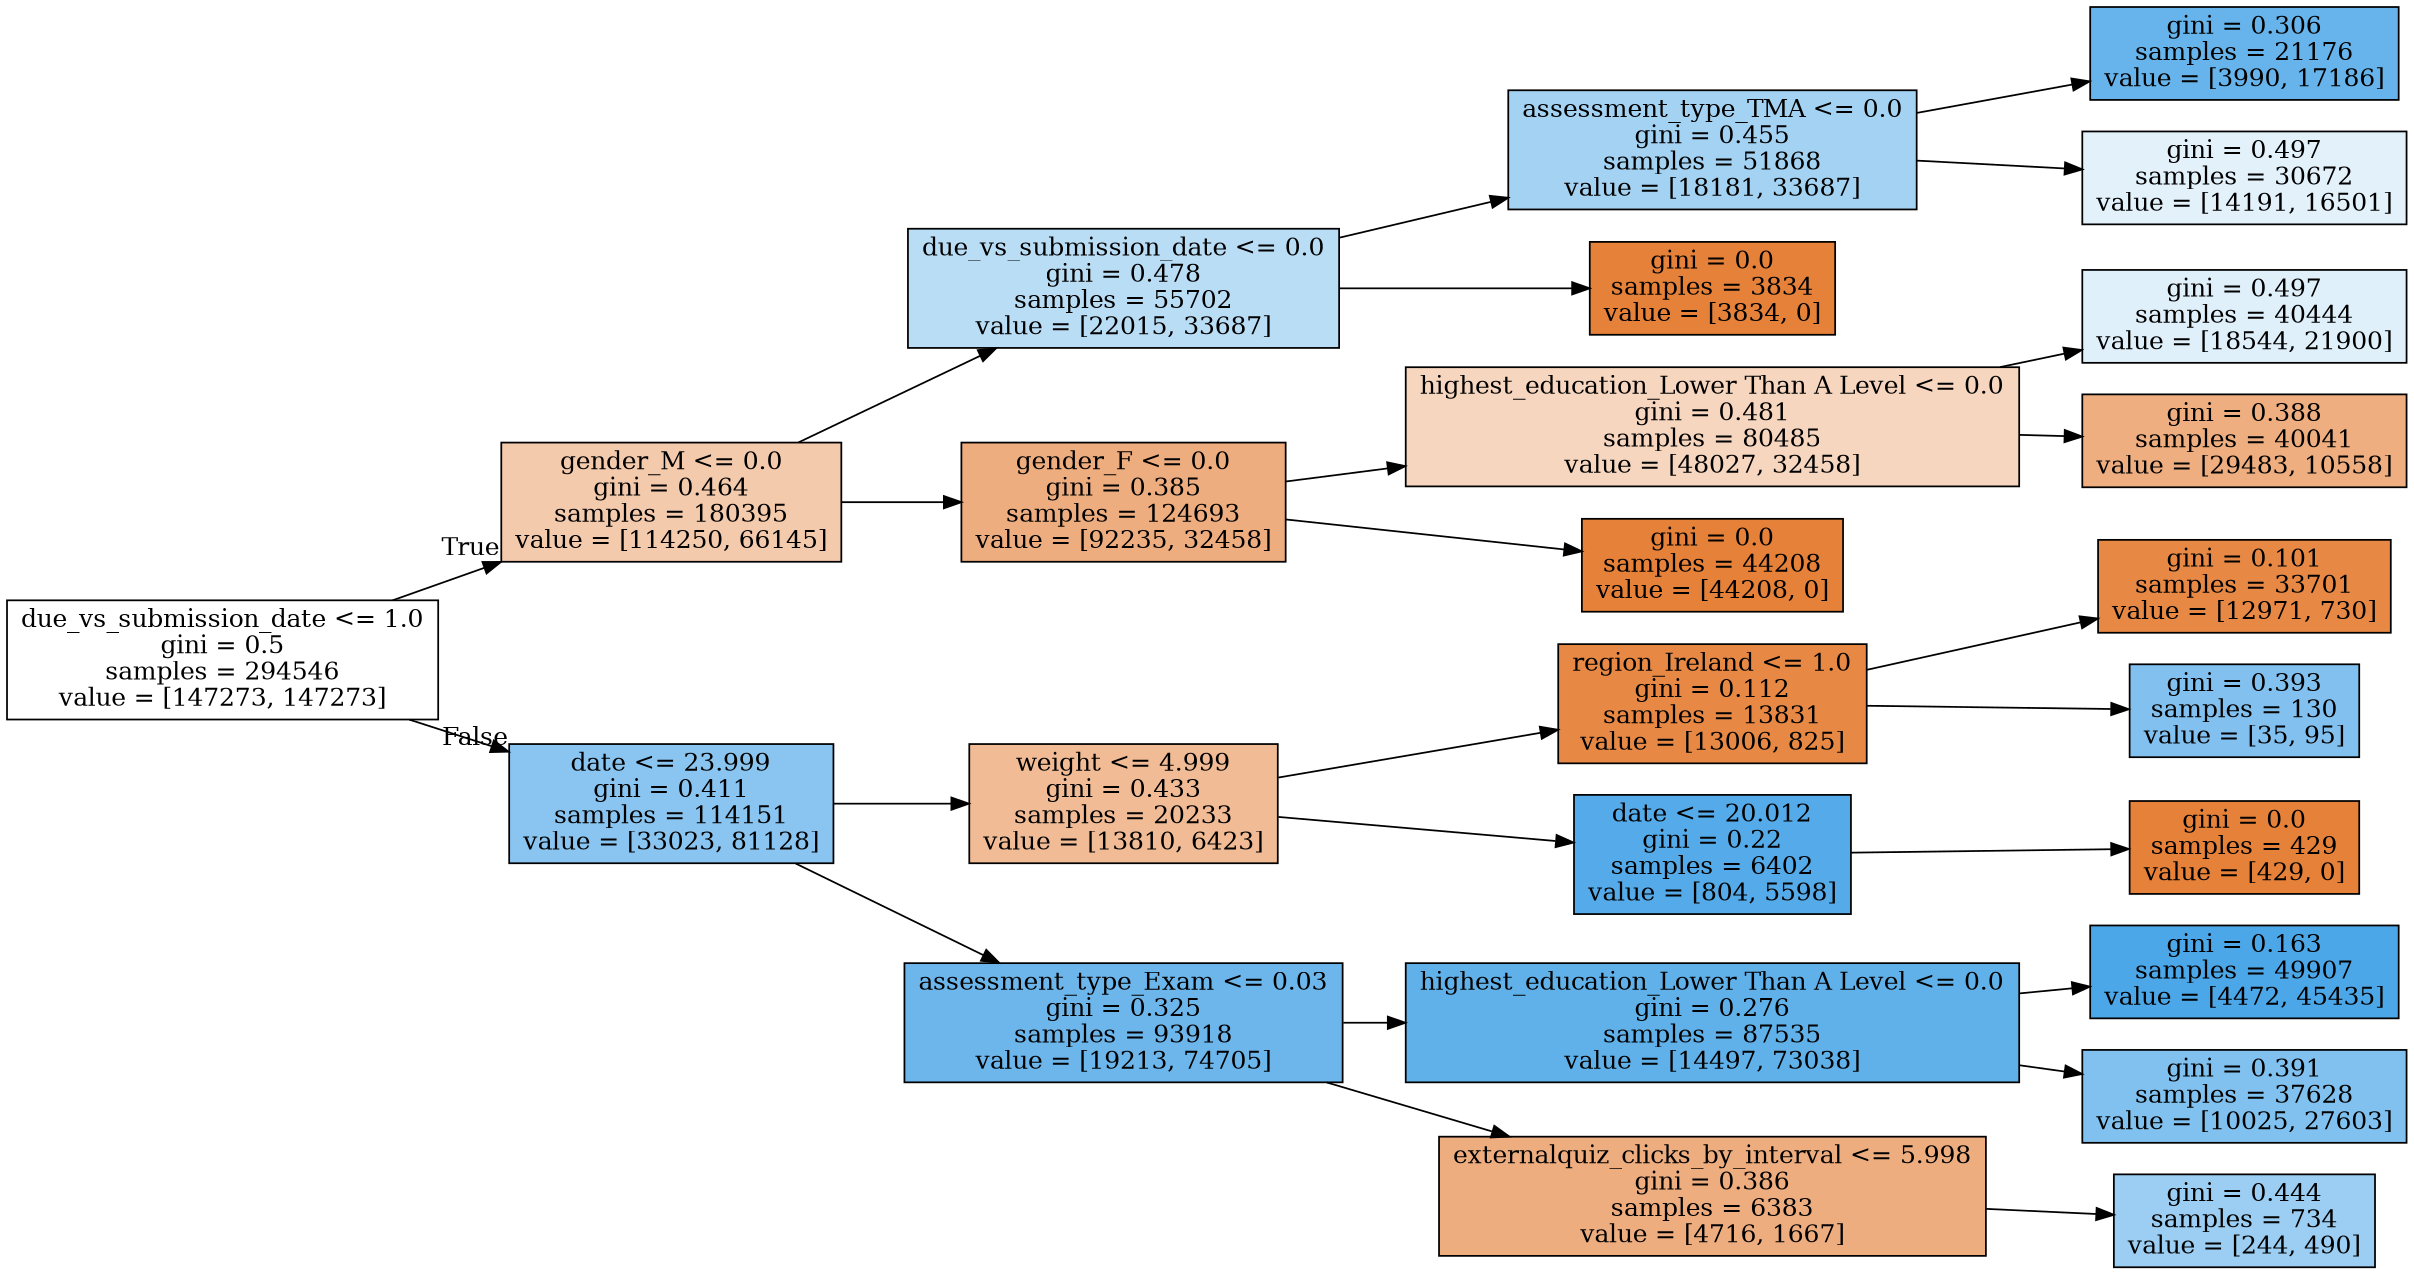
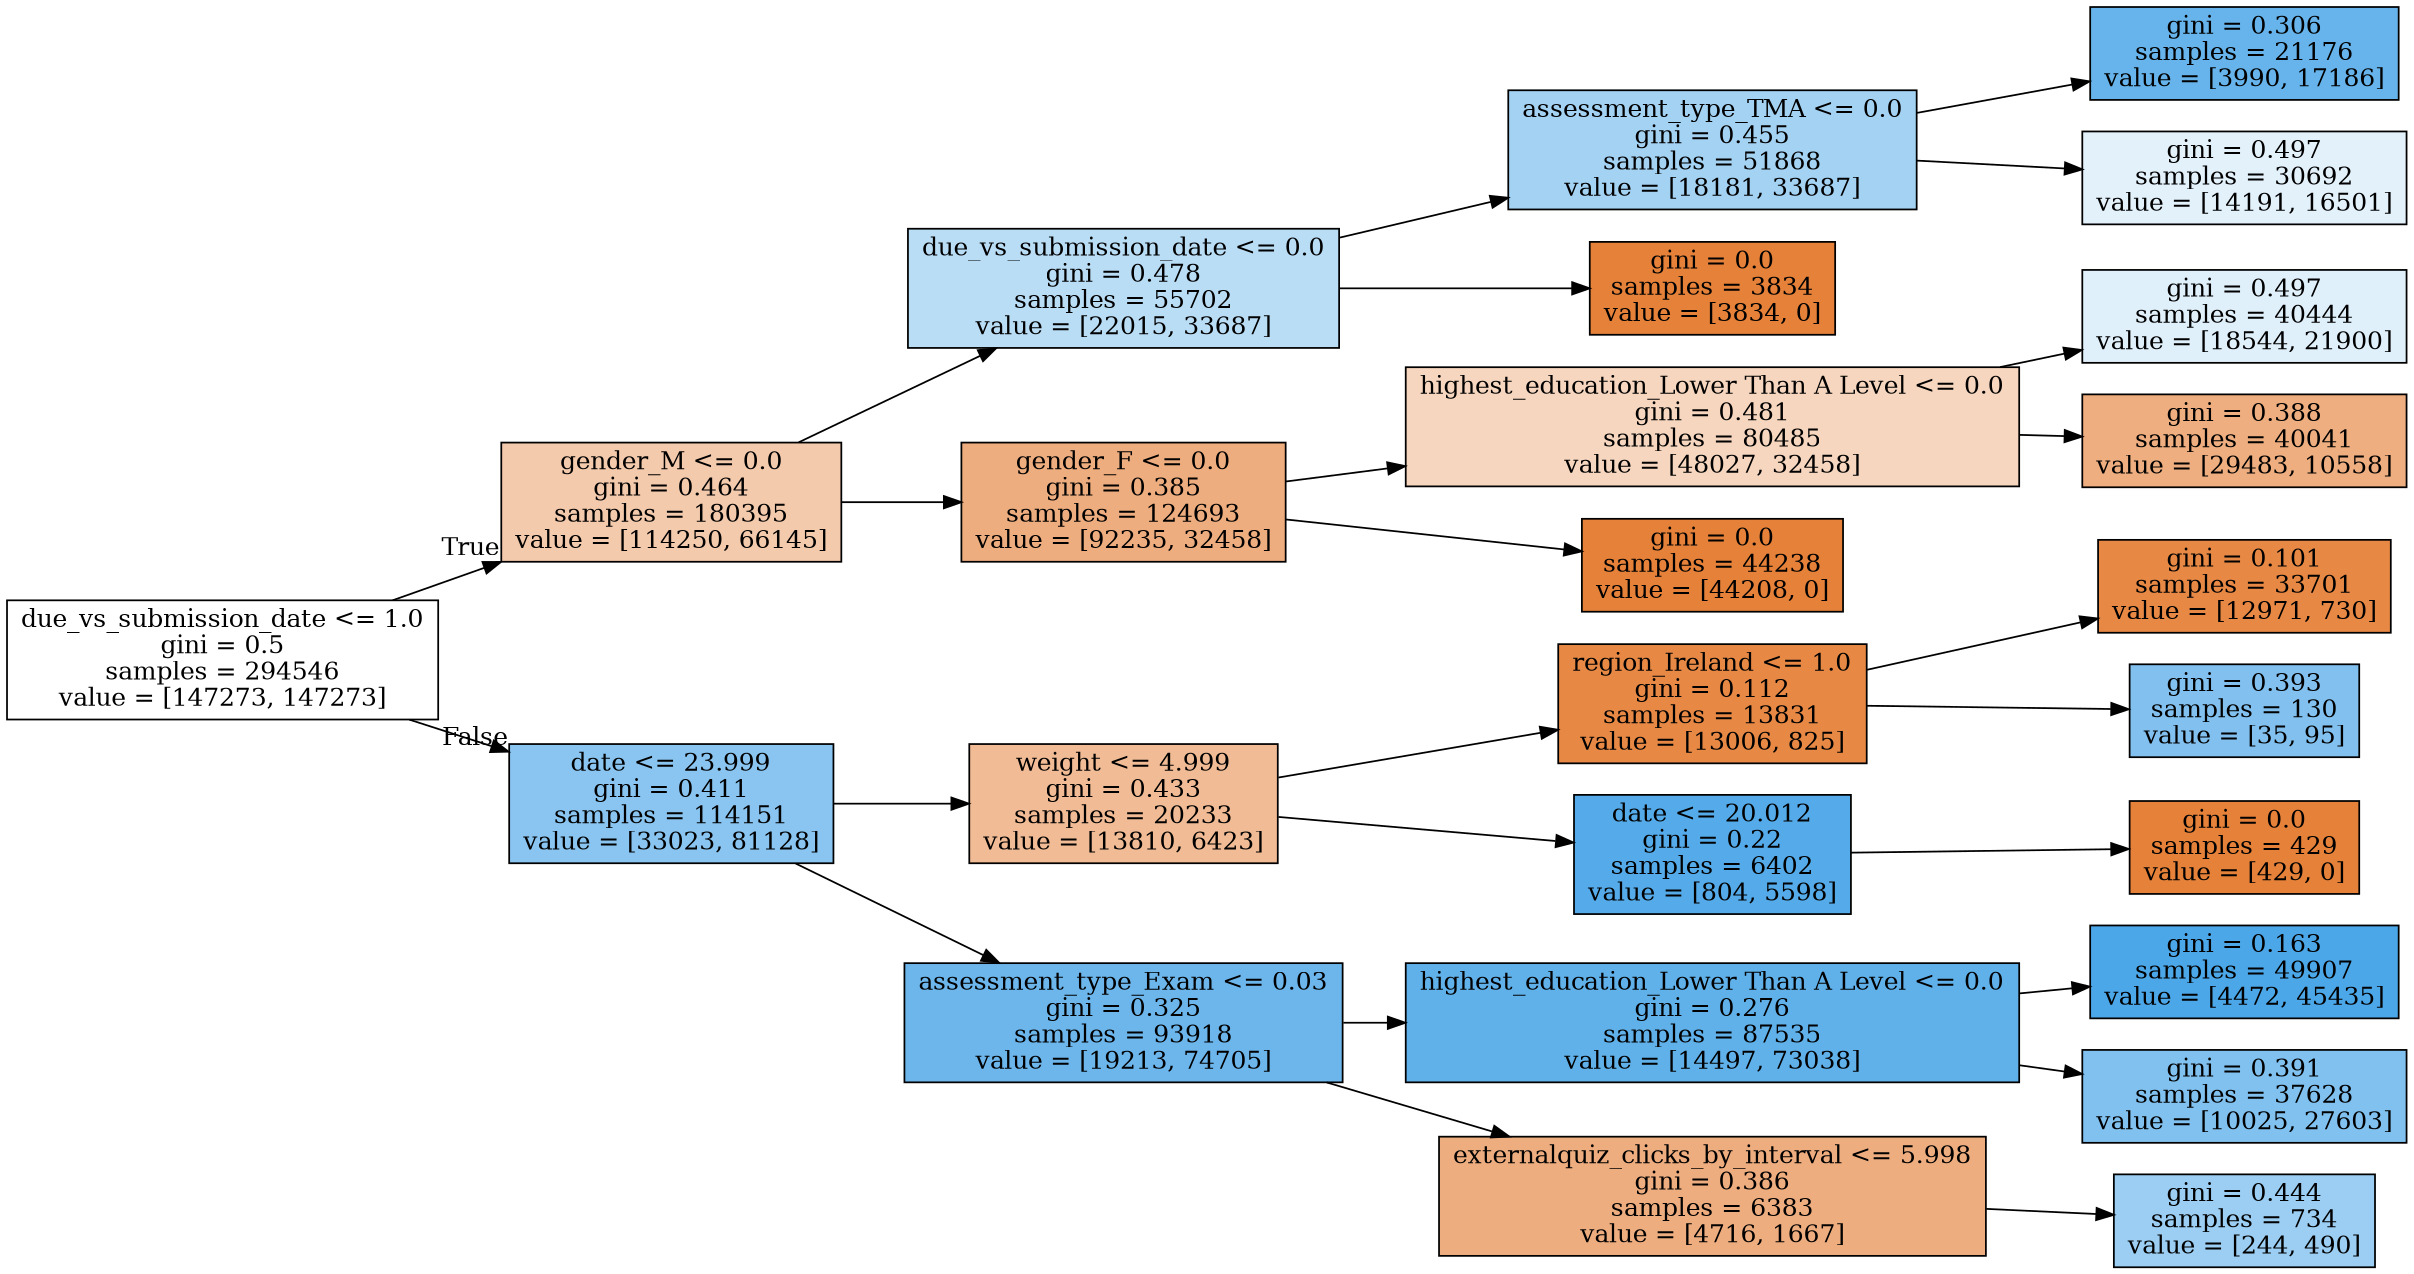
node "gini = 0.497 samples = 30672 value = [14191, 16501]": label "gini = 0.497 samples = 30672 value = [14191, 16501]" -> "gini = 0.497 samples = 30692 value = [14191, 16501]"
node "gini = 0.0 samples = 44208 value = [44208, 0]": label "gini = 0.0 samples = 44208 value = [44208, 0]" -> "gini = 0.0 samples = 44238 value = [44208, 0]"
